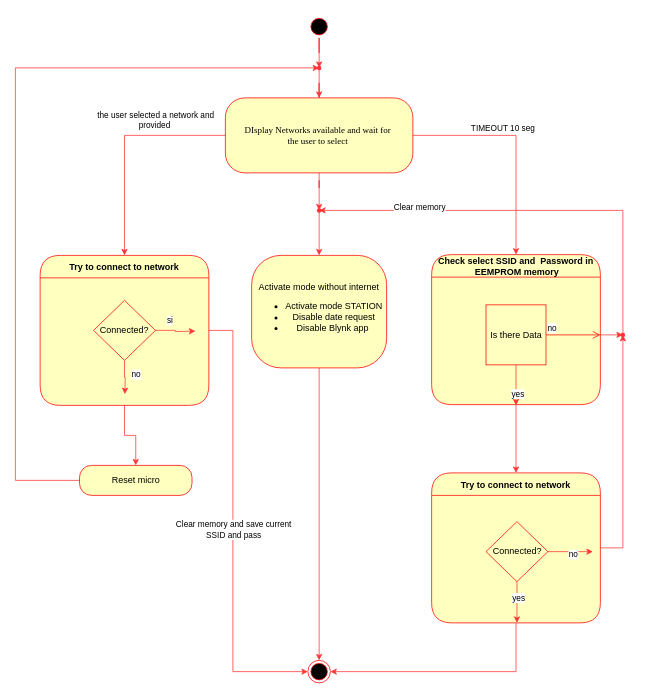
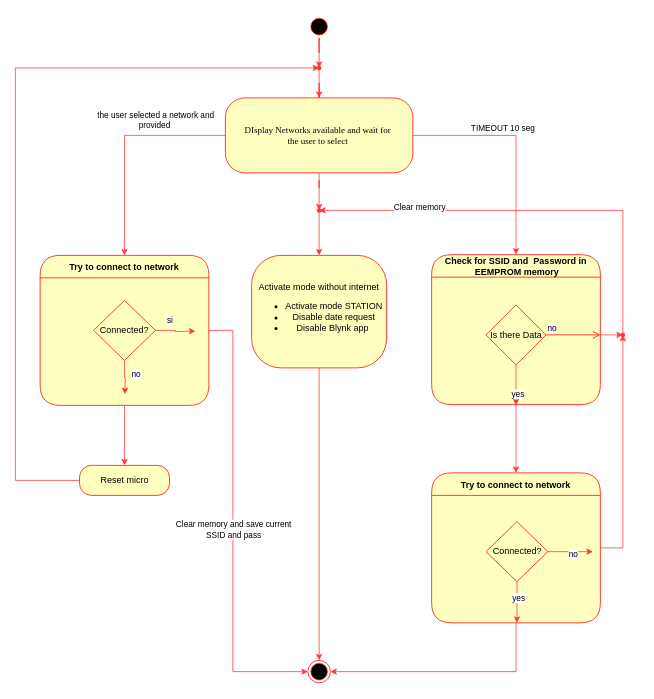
node "Check select SSID and Password in EEMPROM memory": label "Check select SSID and Password in EEMPROM memory" -> "Check for SSID and Password in EEMPROM memory"
node "Is there Data": shape rectangle -> diamond
node "Reset micro": size 113x30 -> 90x30
